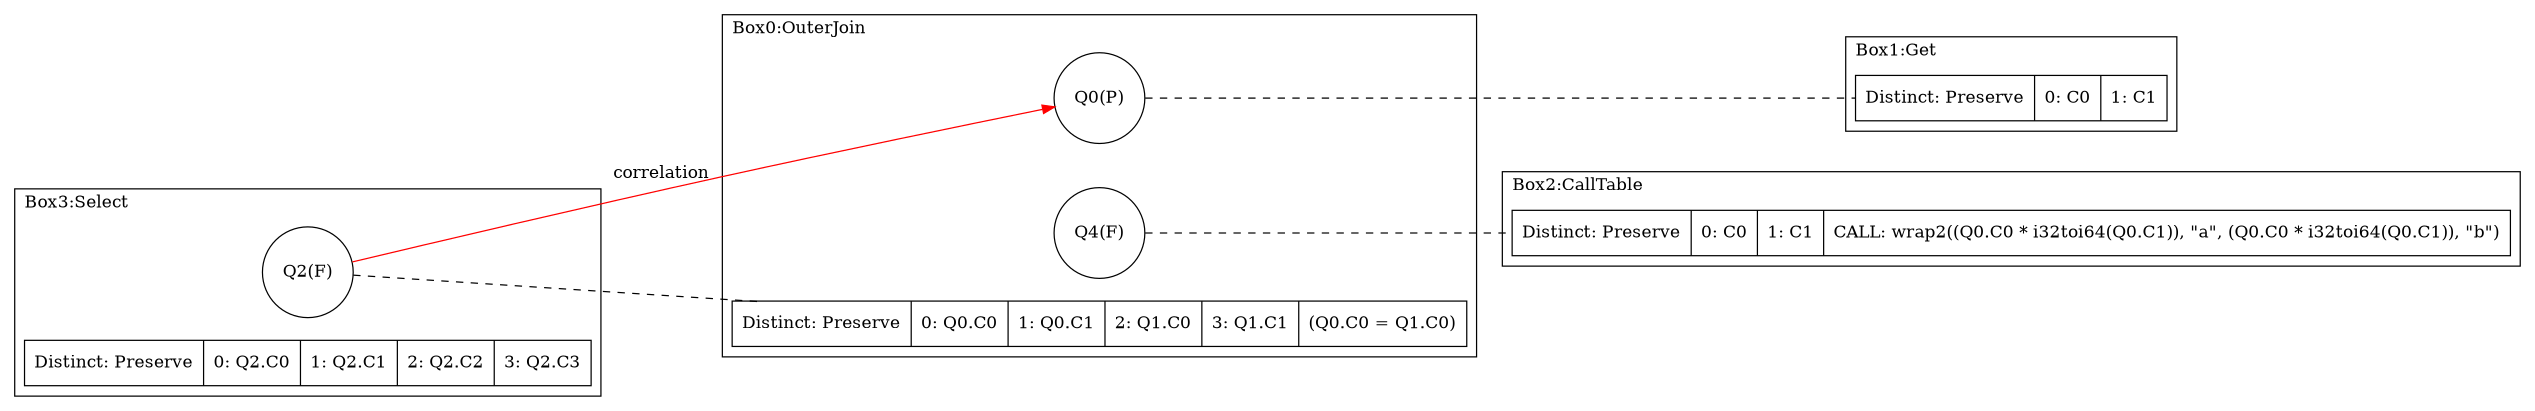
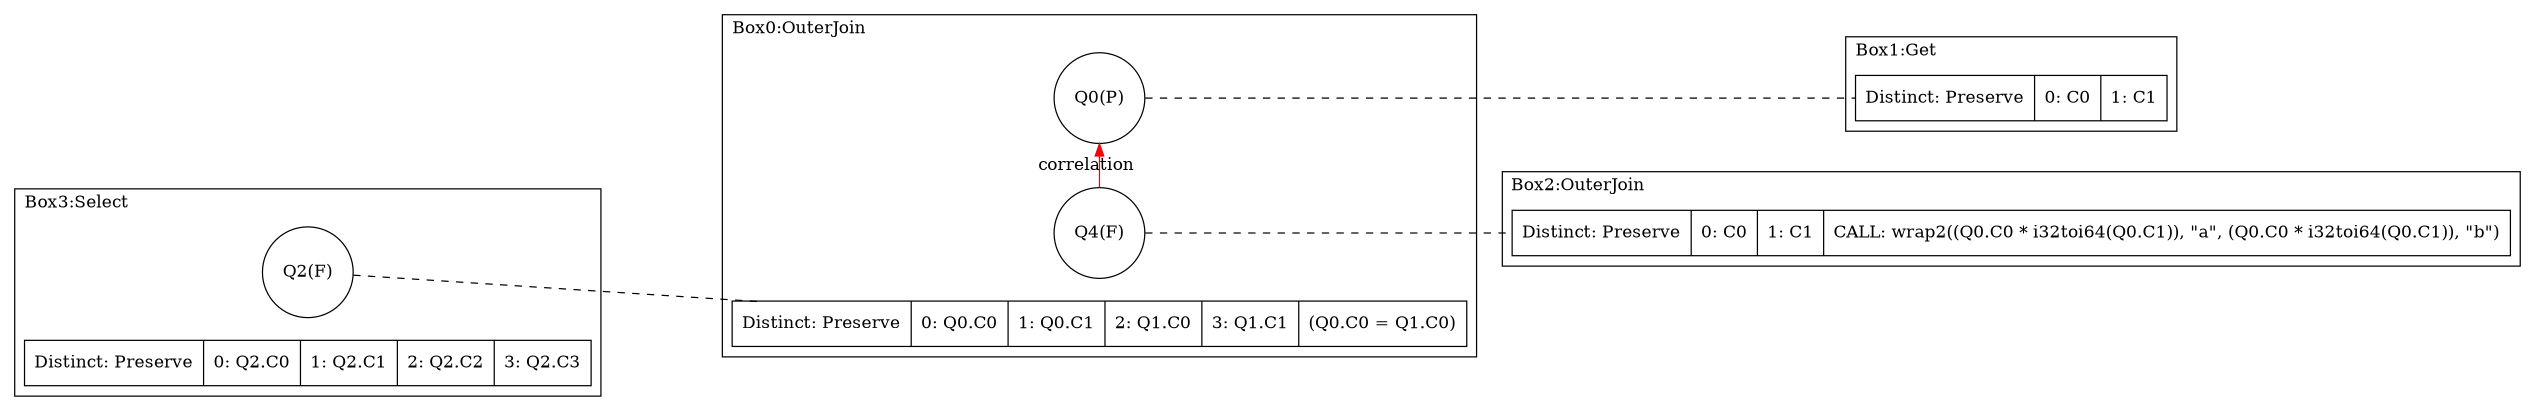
edge "Q2(F)" -> "Q0(P)": now "Q4(F)" -> "Q0(P)"
cluster "Box2:CallTable": label "Box2:CallTable" -> "Box2:OuterJoin"
